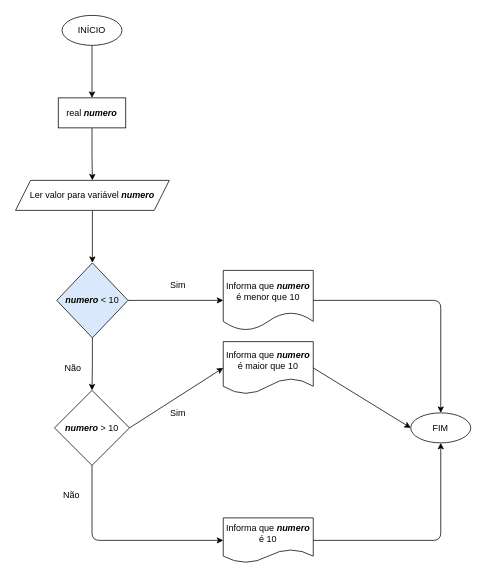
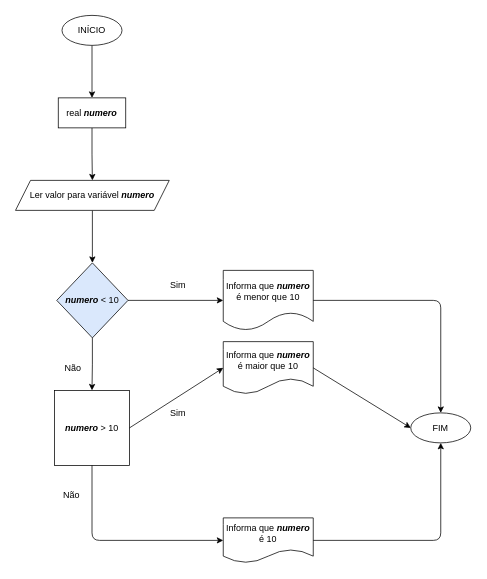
node "numero > 10": shape diamond -> rectangle
